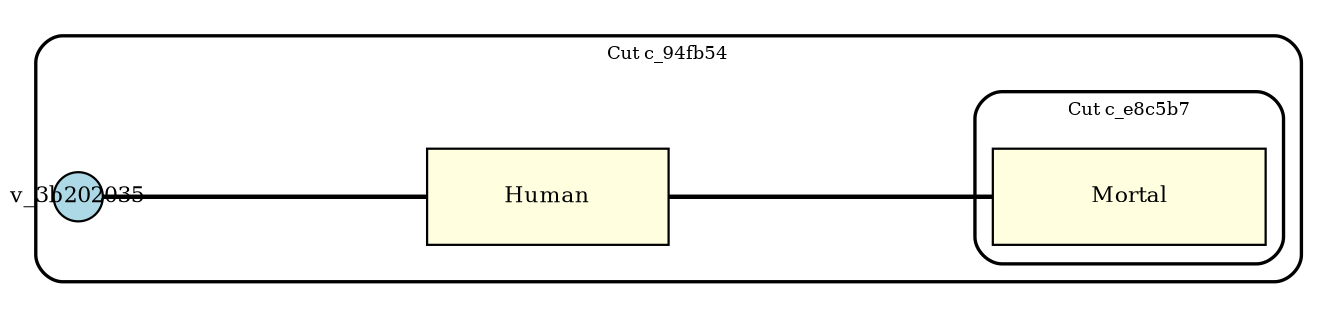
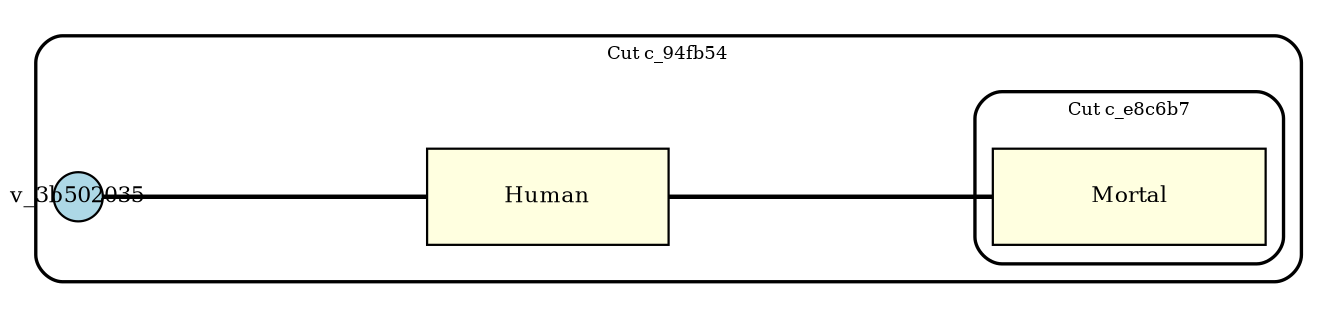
cluster "Cut c_e8c5b7": label "Cut c_e8c5b7" -> "Cut c_e8c6b7"
node "v_3b202035": label "v_3b202035" -> "v_3b502035"
